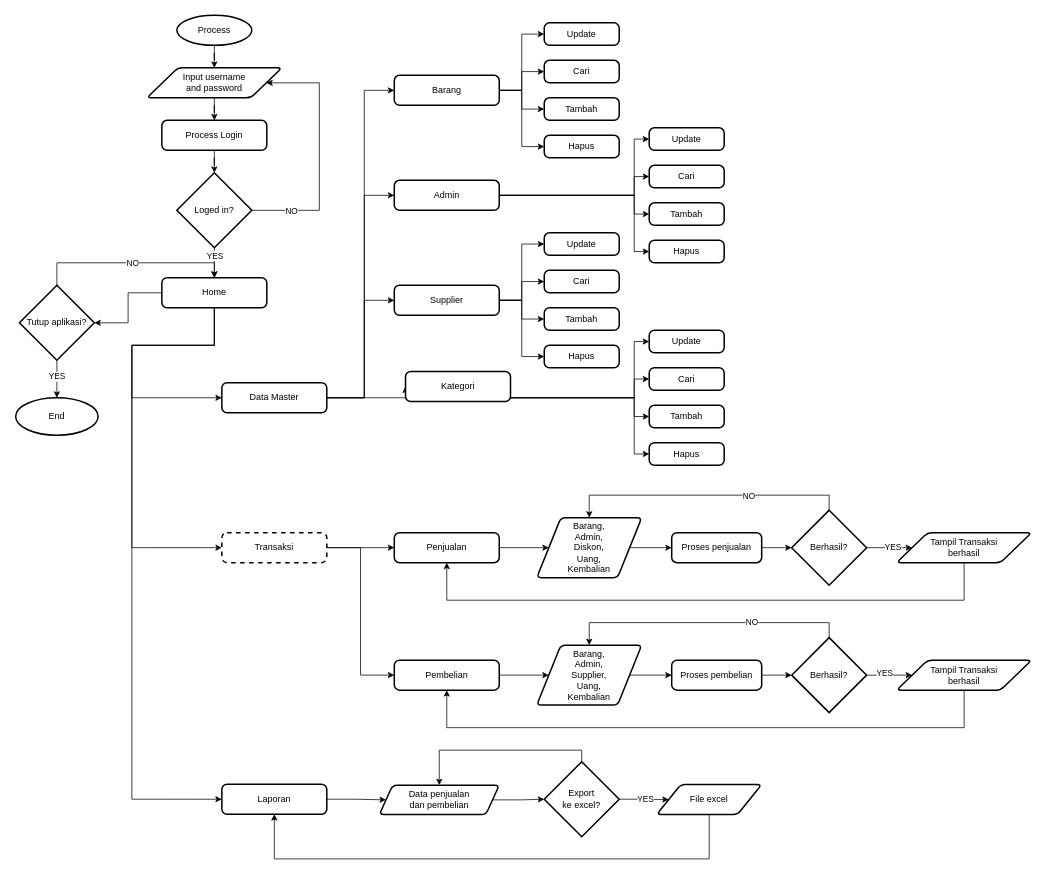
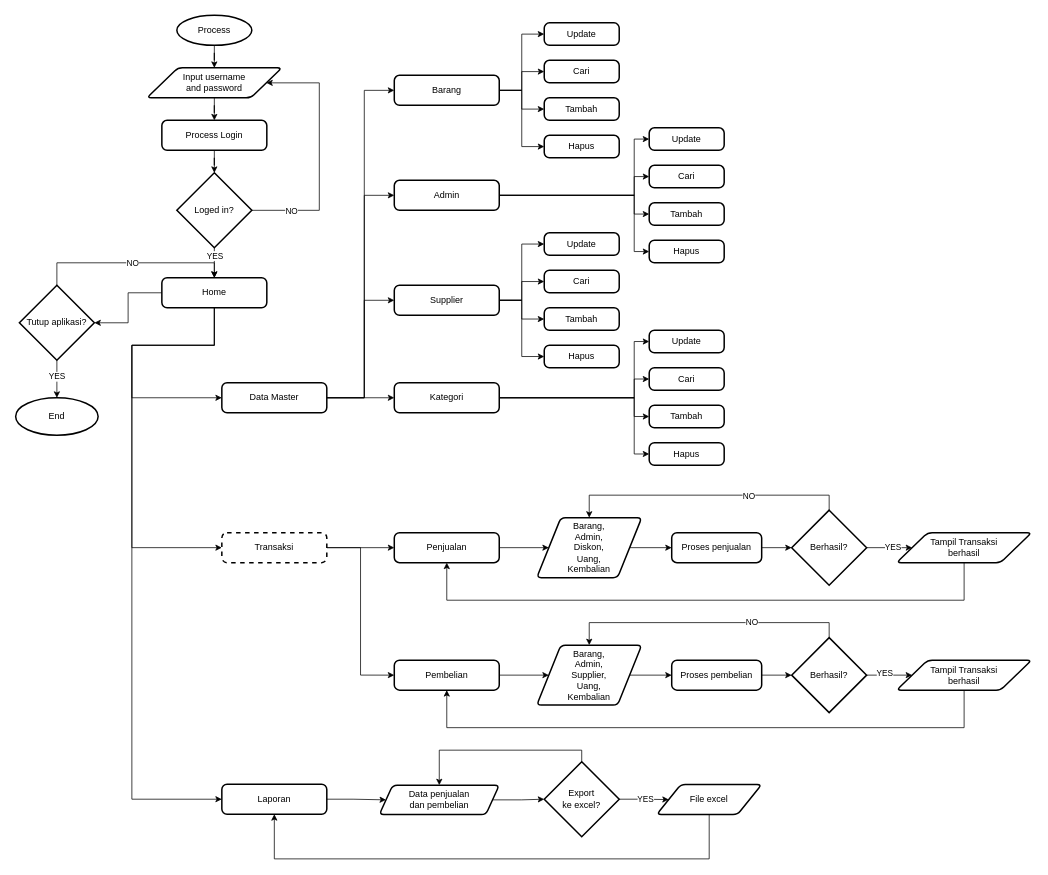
node "Kategori": moved (458, 387) -> (447, 398)
